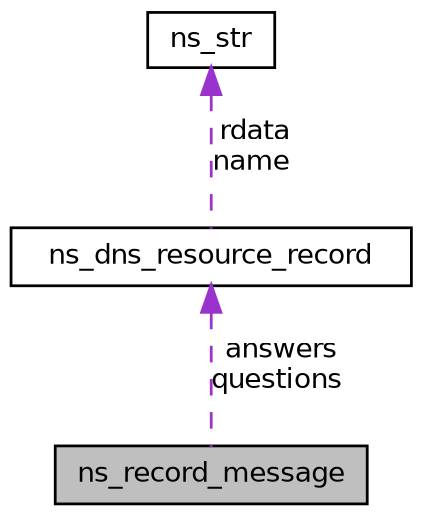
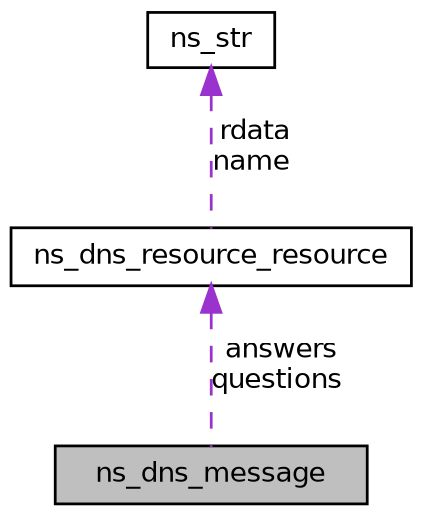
node "ns_dns_resource_record": label "ns_dns_resource_record" -> "ns_dns_resource_resource"
node "ns_record_message": label "ns_record_message" -> "ns_dns_message"
